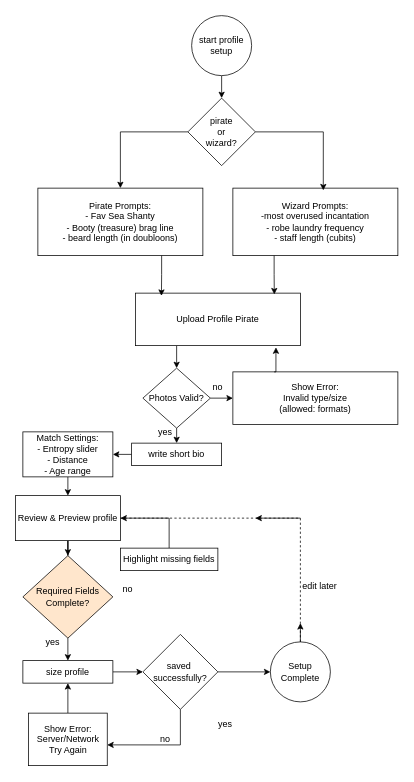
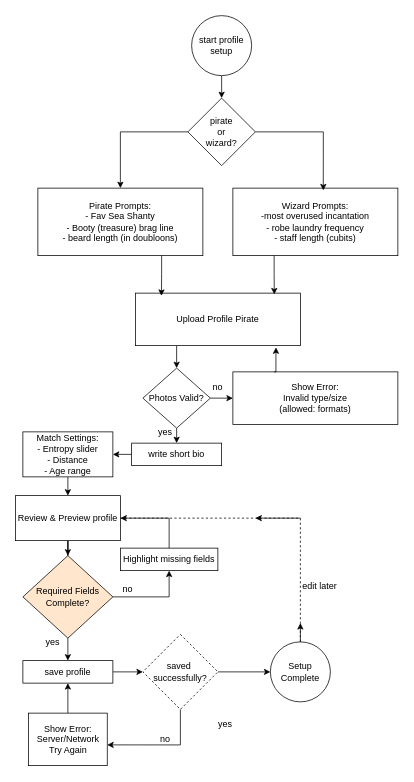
edge "Required Fields Complete?" -> "Highlight missing fields": added
node "size profile": label "size profile" -> "save profile"
node "saved successfully?": style solid -> dashed
